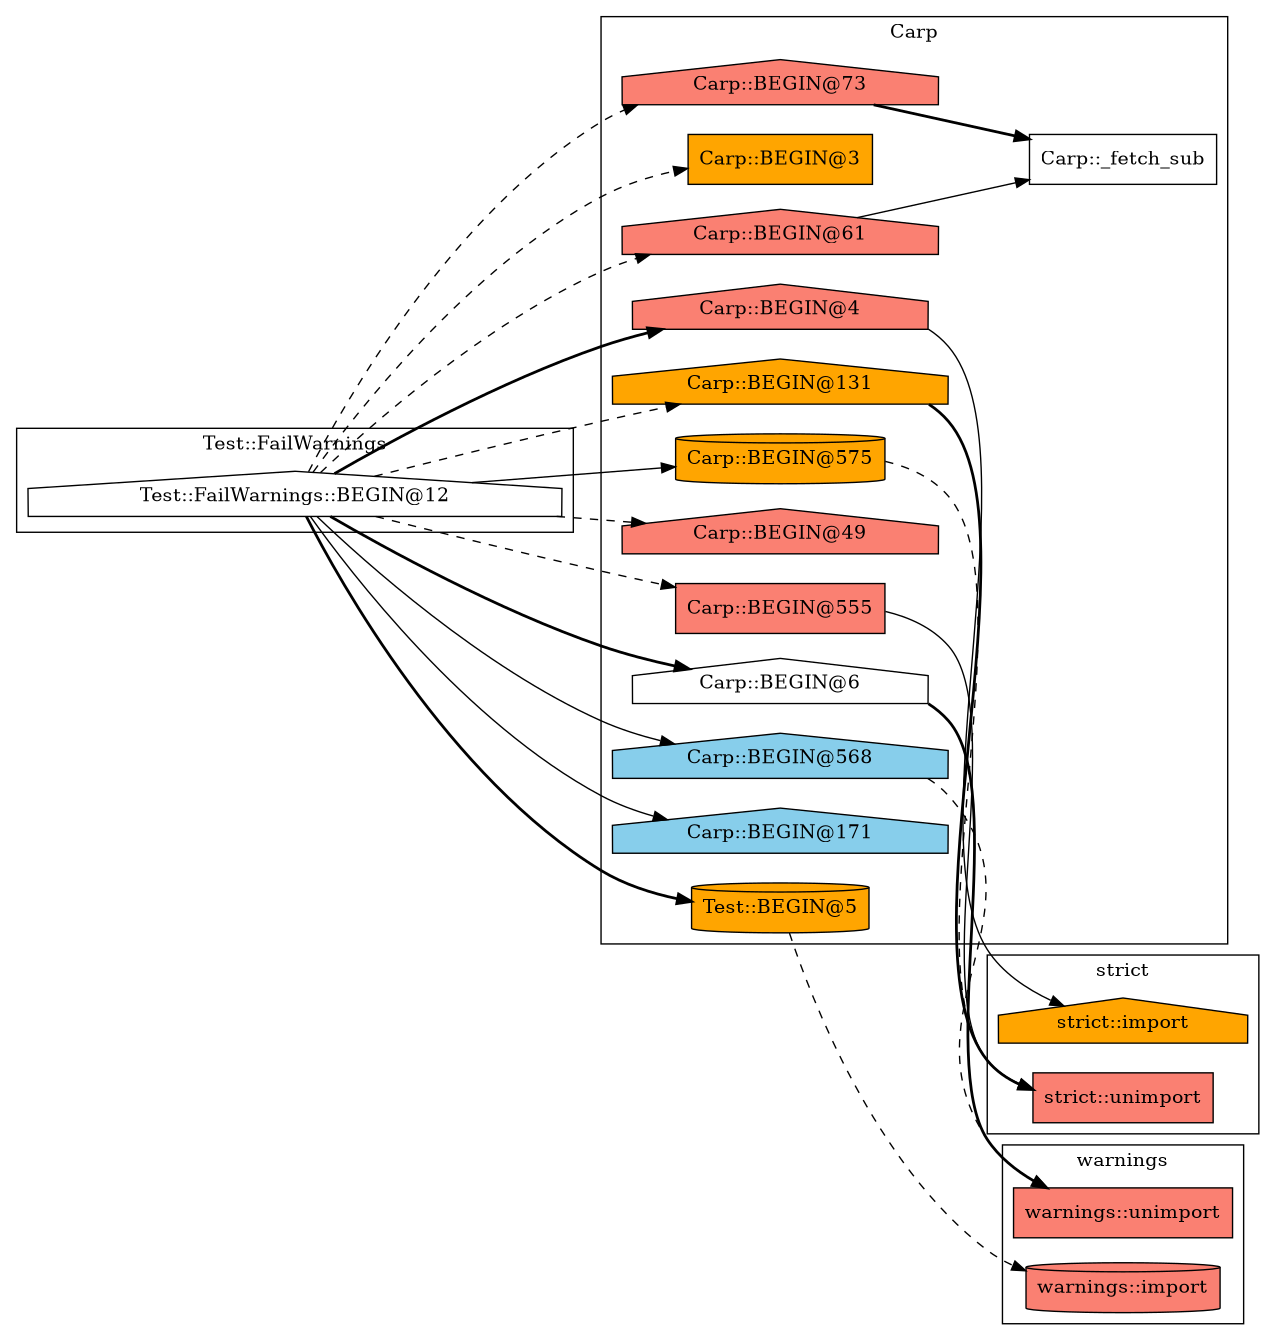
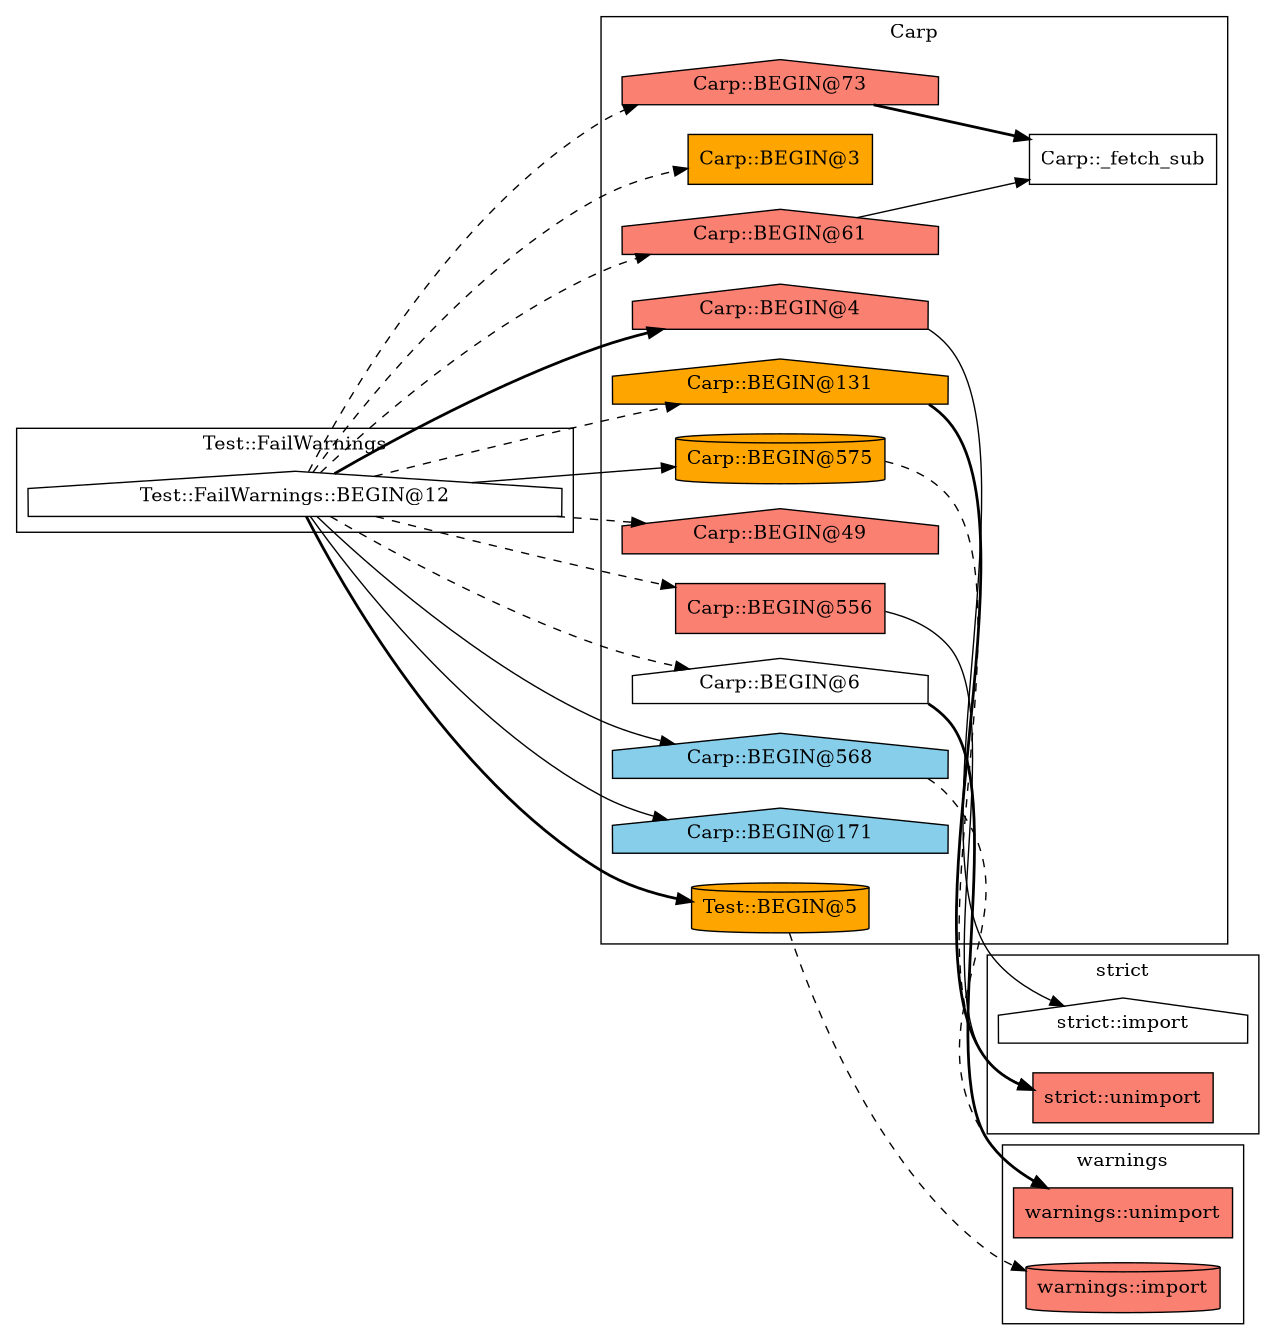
edge "Test::FailWarnings::BEGIN@12" -> "Carp::BEGIN@6": style bold -> dashed
node "Carp::BEGIN@555": label "Carp::BEGIN@555" -> "Carp::BEGIN@556"
node "strict::import": fillcolor orange -> white
